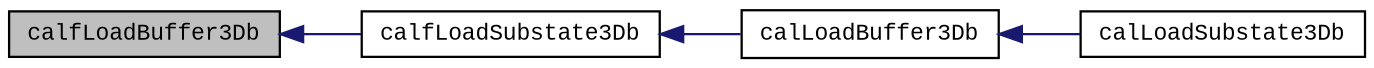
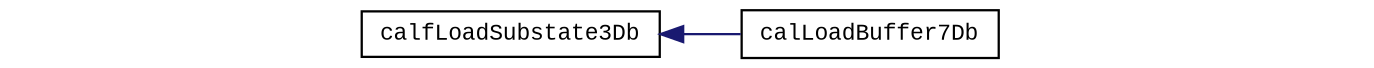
node "calfLoadBuffer3Db": removed
node "calLoadBuffer3Db": label "calLoadBuffer3Db" -> "calLoadBuffer7Db"
node "calLoadSubstate3Db": removed
